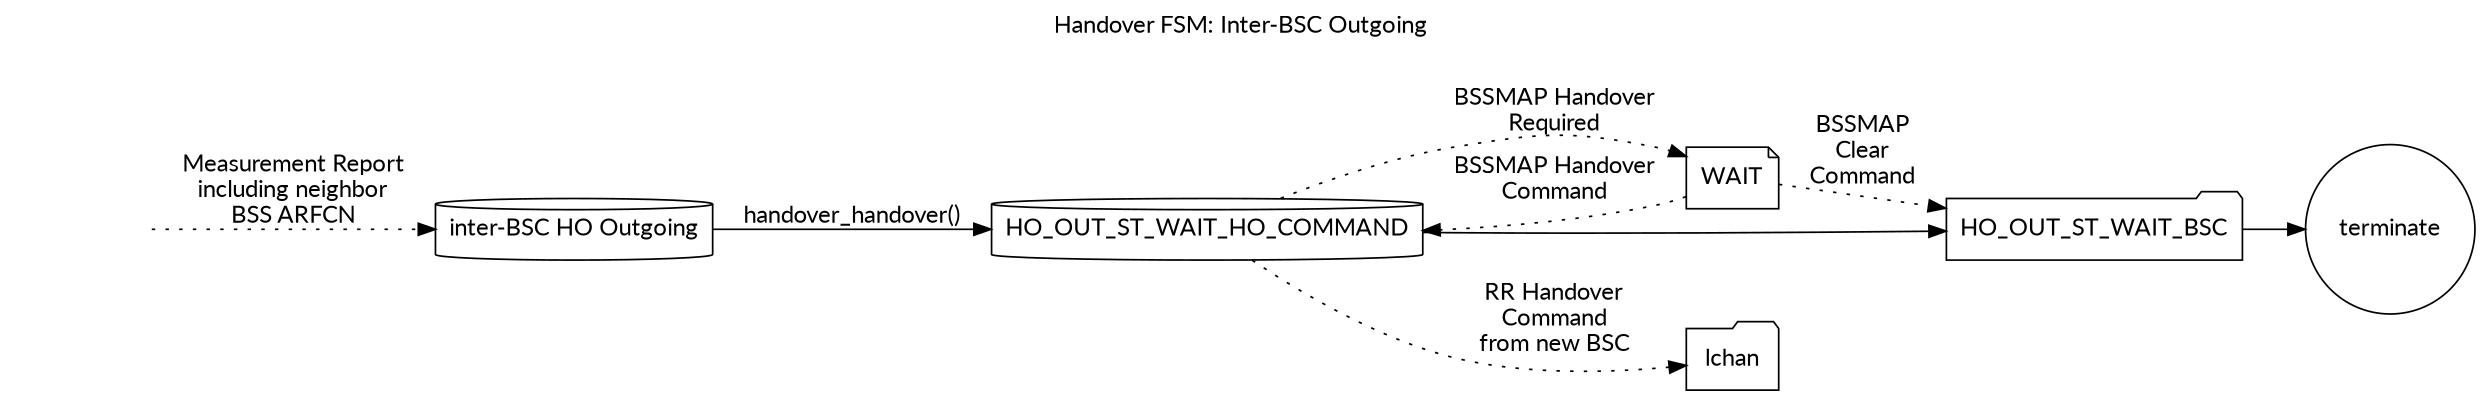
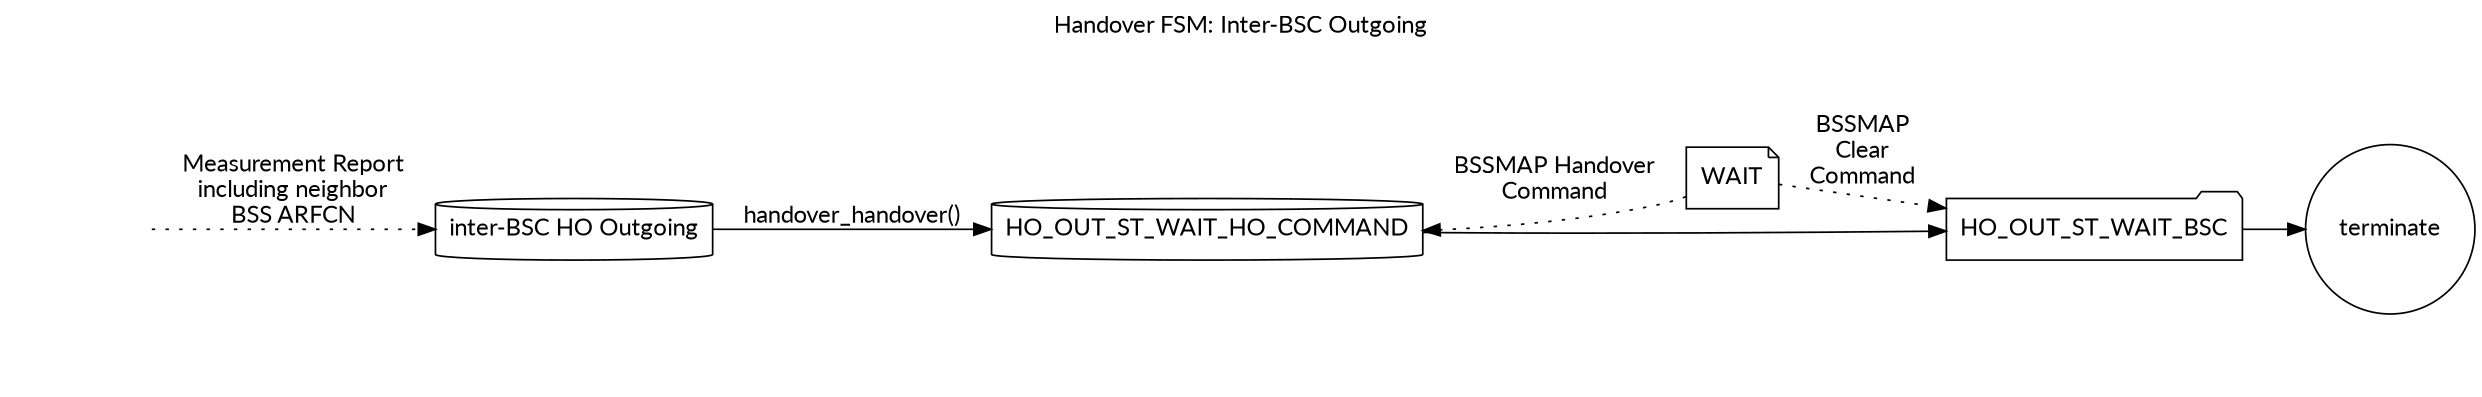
edge "HO_OUT_ST_WAIT_HO_COMMAND" -> "WAIT": removed, label "BSSMAP Handover Required"
node "lchan": removed
